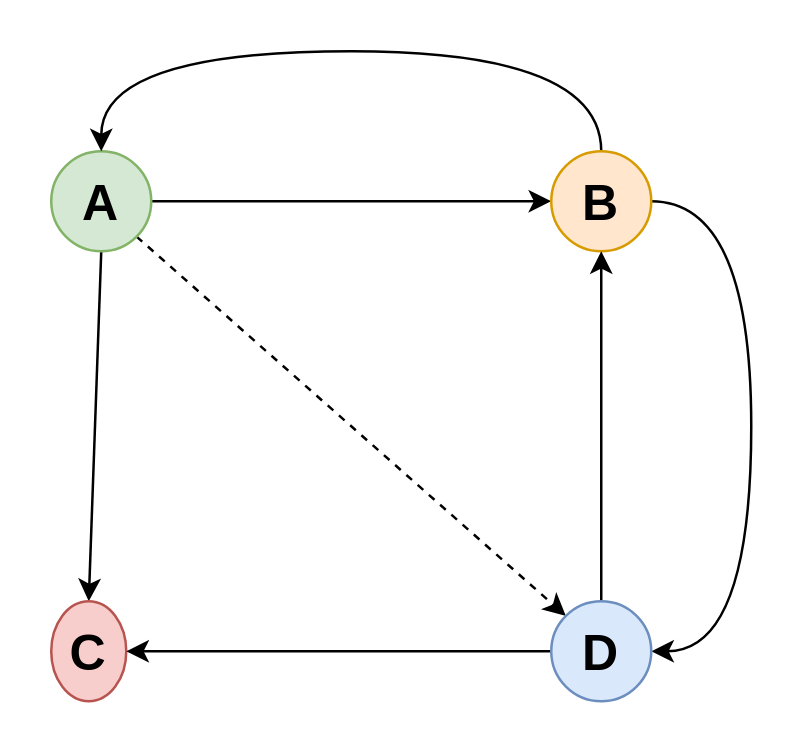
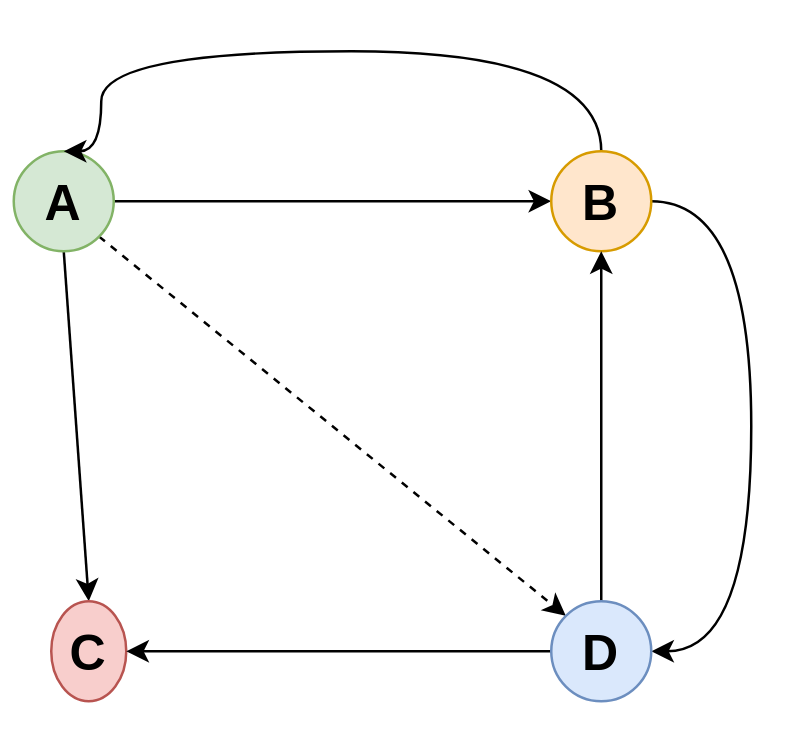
node "A": moved (101, 201) -> (64, 201)
